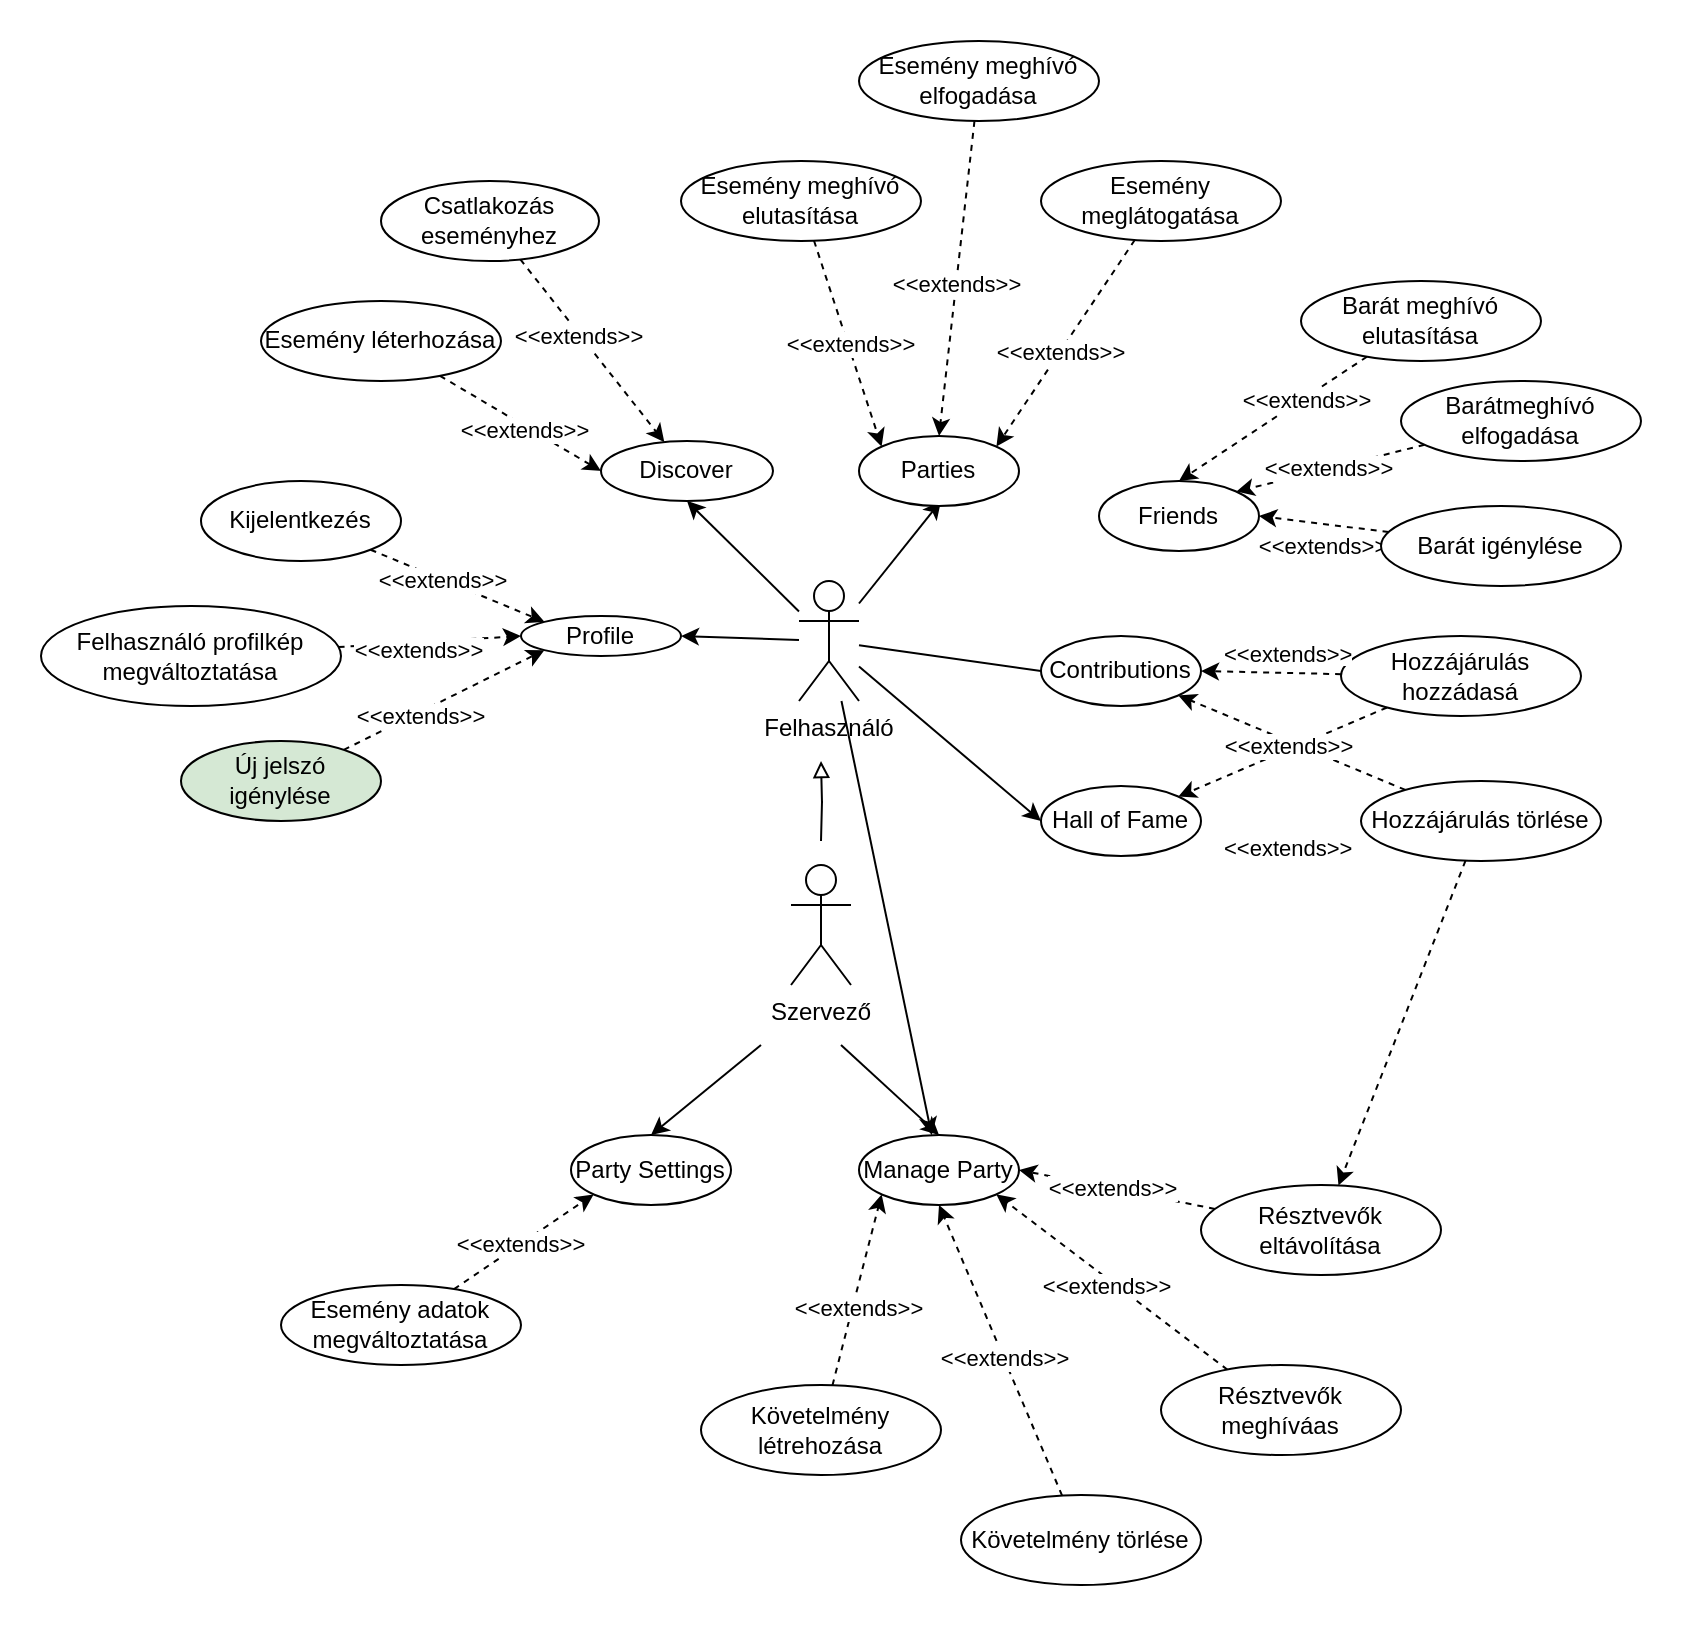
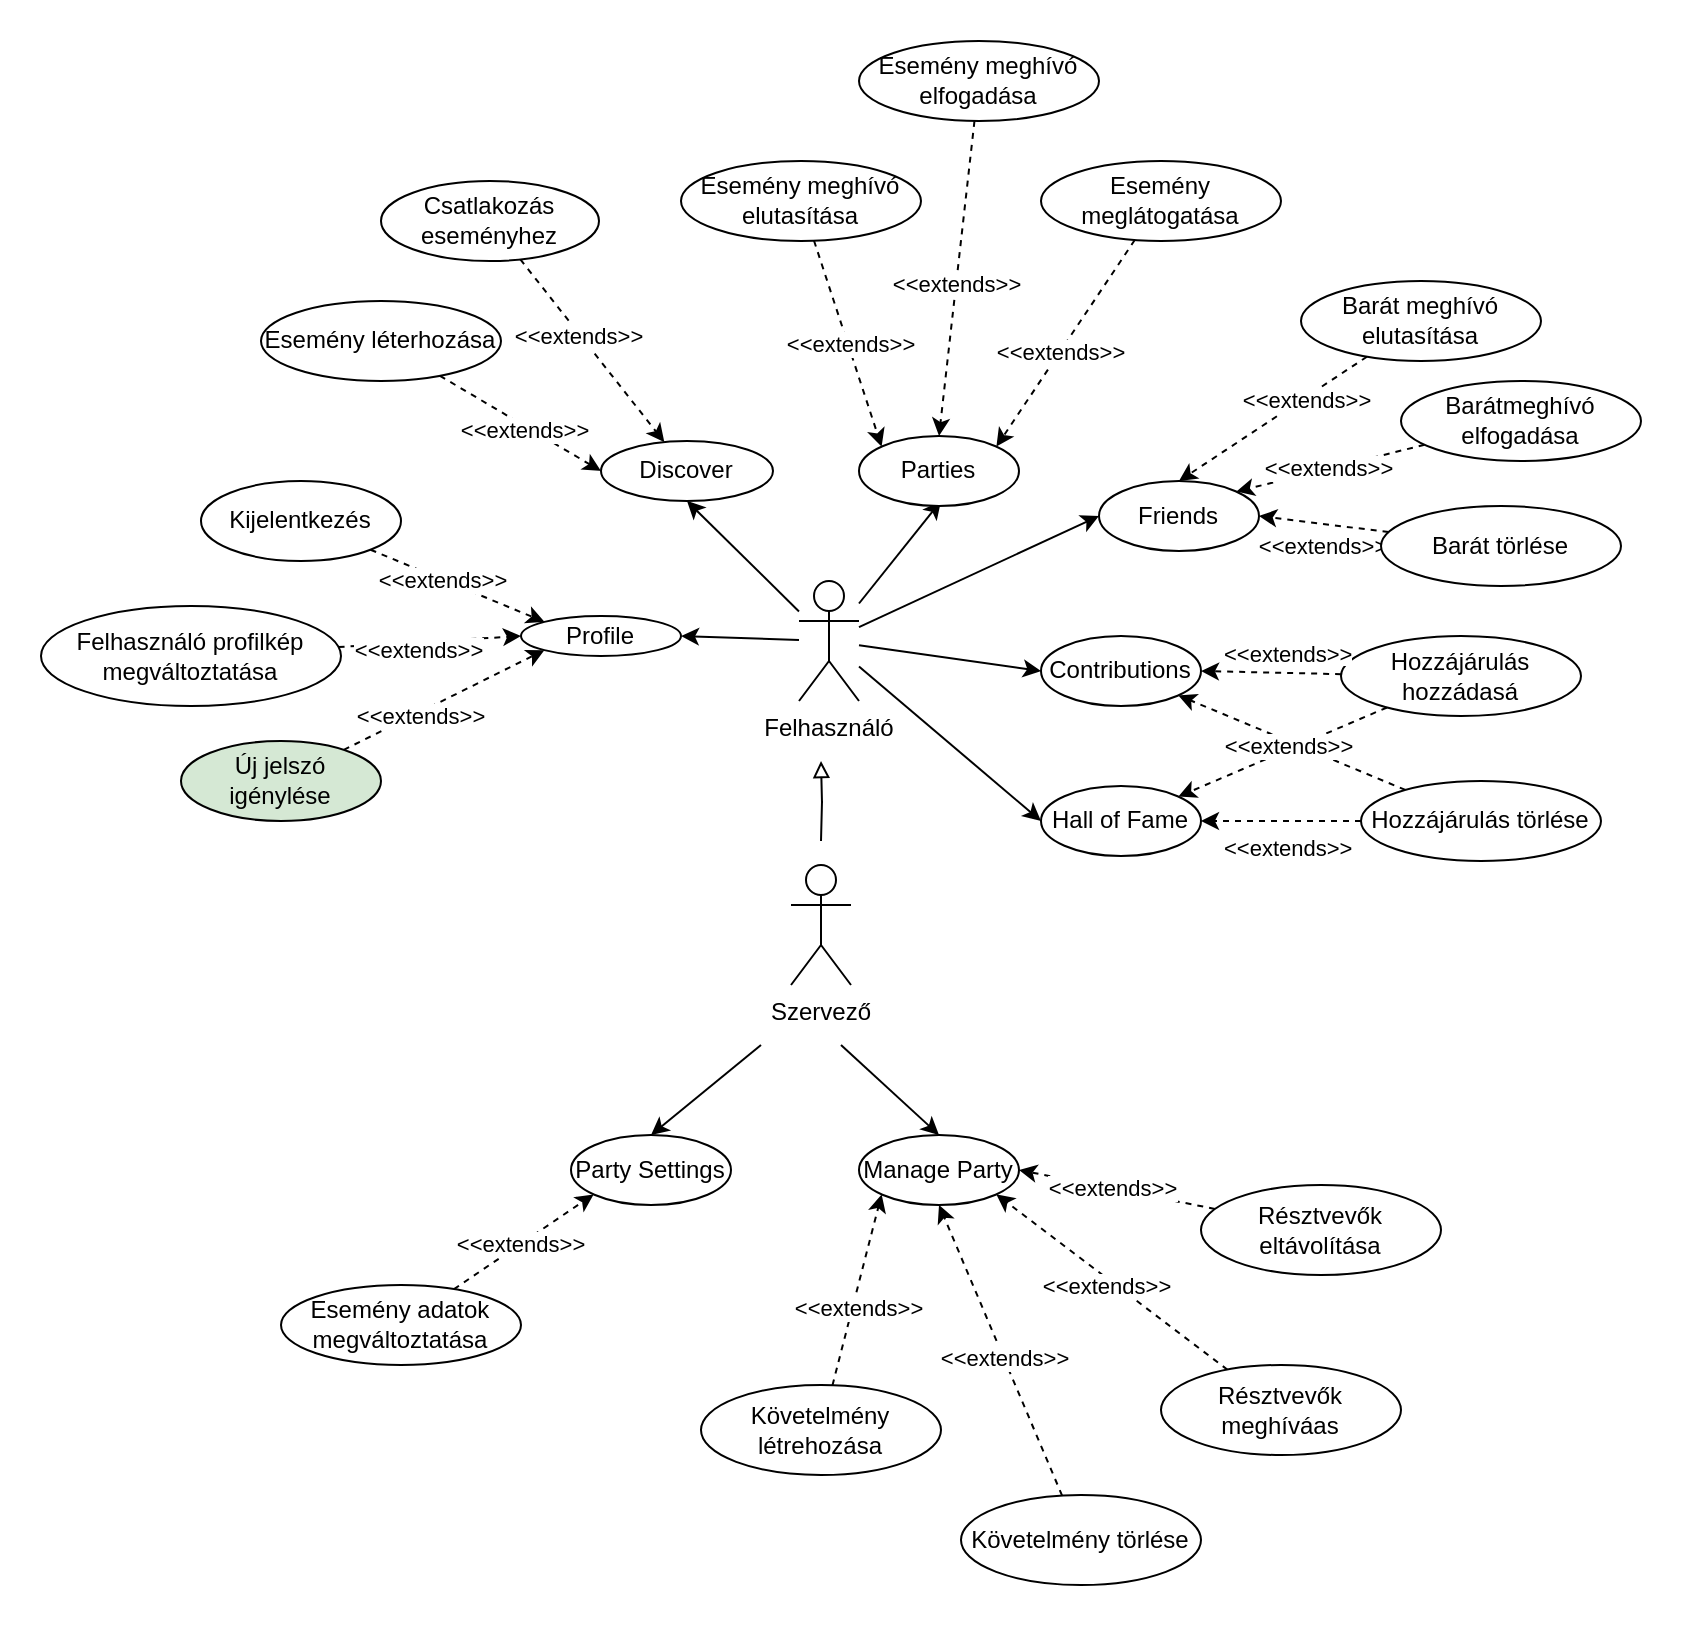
node "Barát igénylése": label "Barát igénylése" -> "Barát törlése"
edge "Felhasználó" -- "Contributions": arrowhead none -> classic
edge "Felhasználó" -> "Manage Party": now "Felhasználó" -> "Friends"
edge "Hozzájárulás törlése" -> "Résztvevők eltávolítása": now "Hozzájárulás törlése" -> "Hall of Fame"
